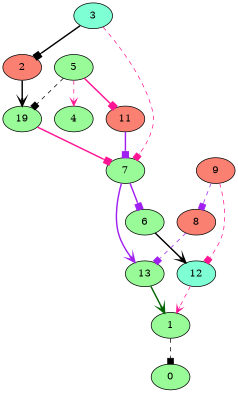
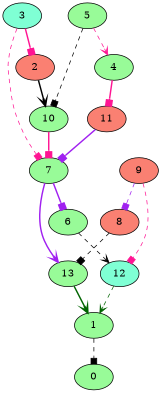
edge "3" -> "2": color black -> deeppink
edge "5" -> "11": now "4" -> "11"
node "19": label "19" -> "10"
edge "6" -> "12": style bold -> dashed
edge "8" -> "13": color purple -> black
edge "12" -> "1": color deeppink -> darkgreen
